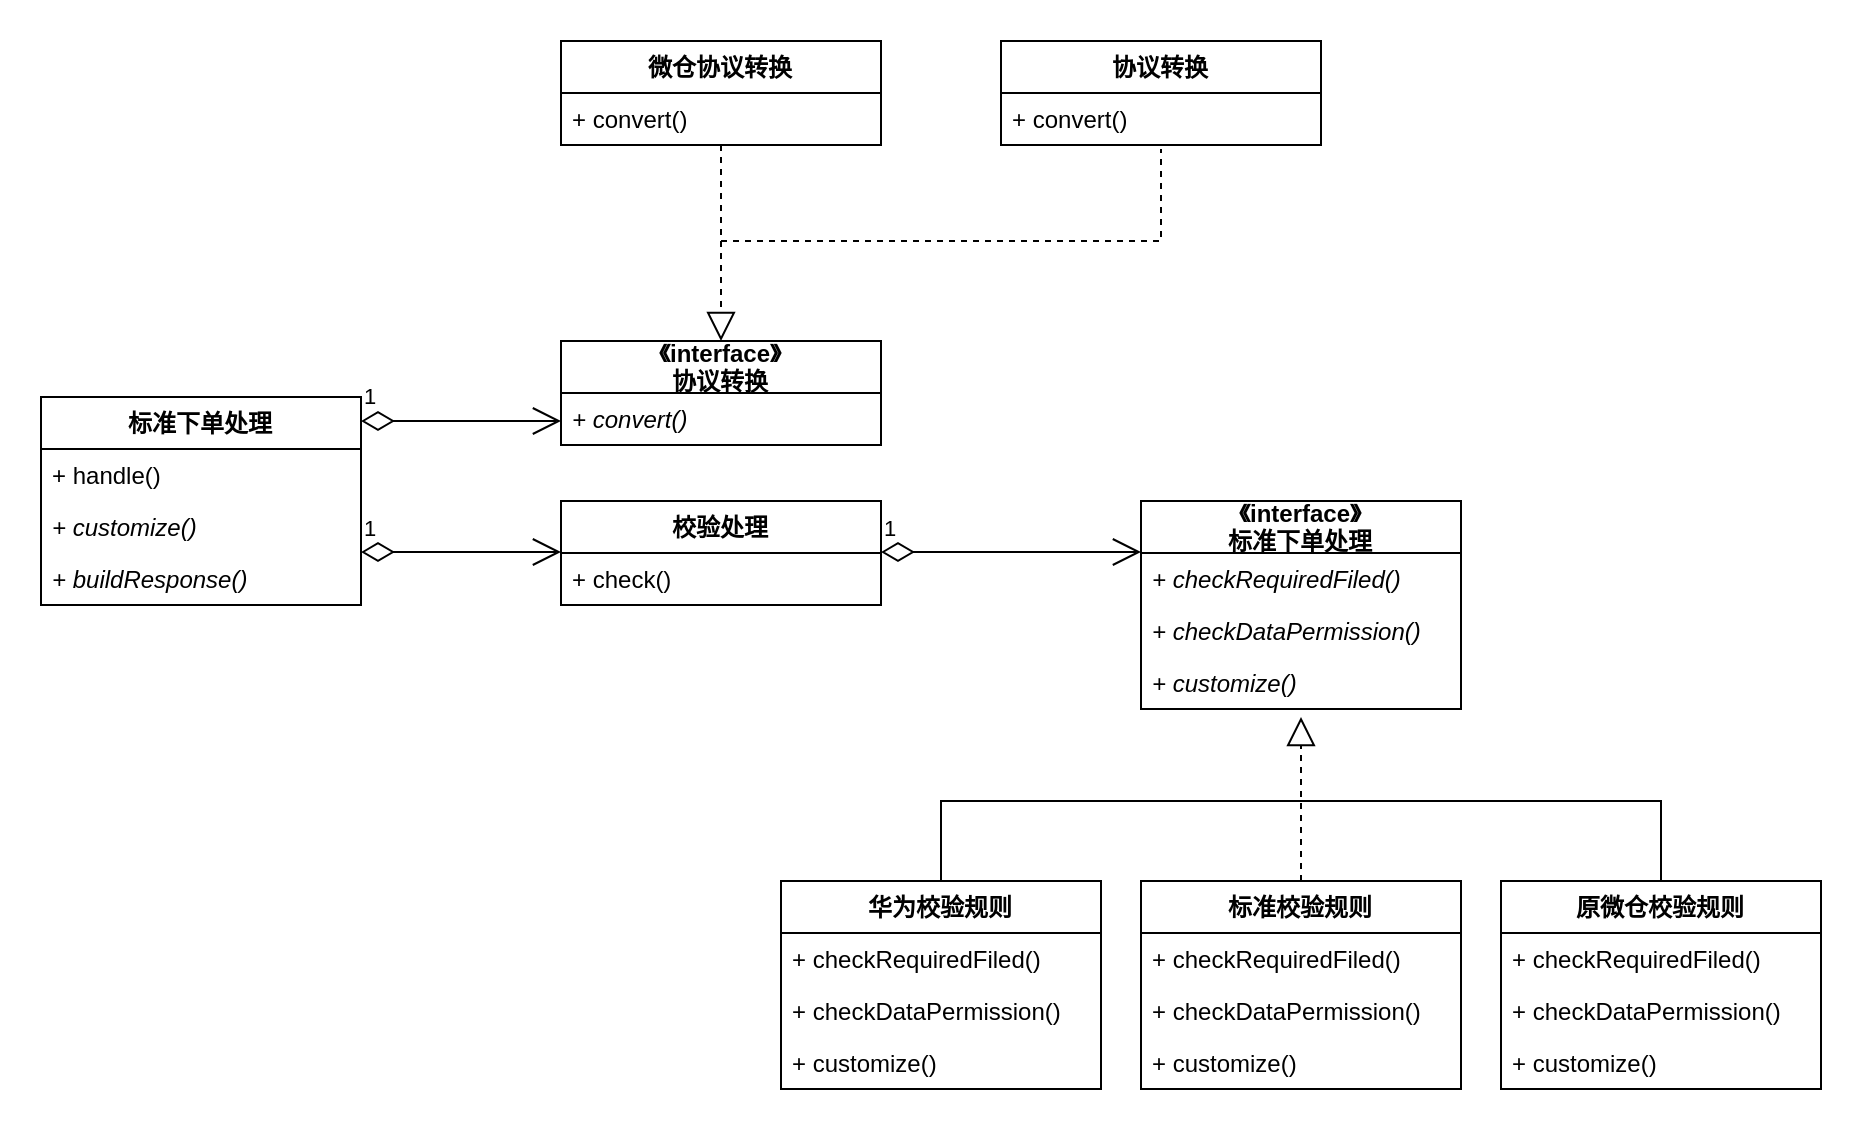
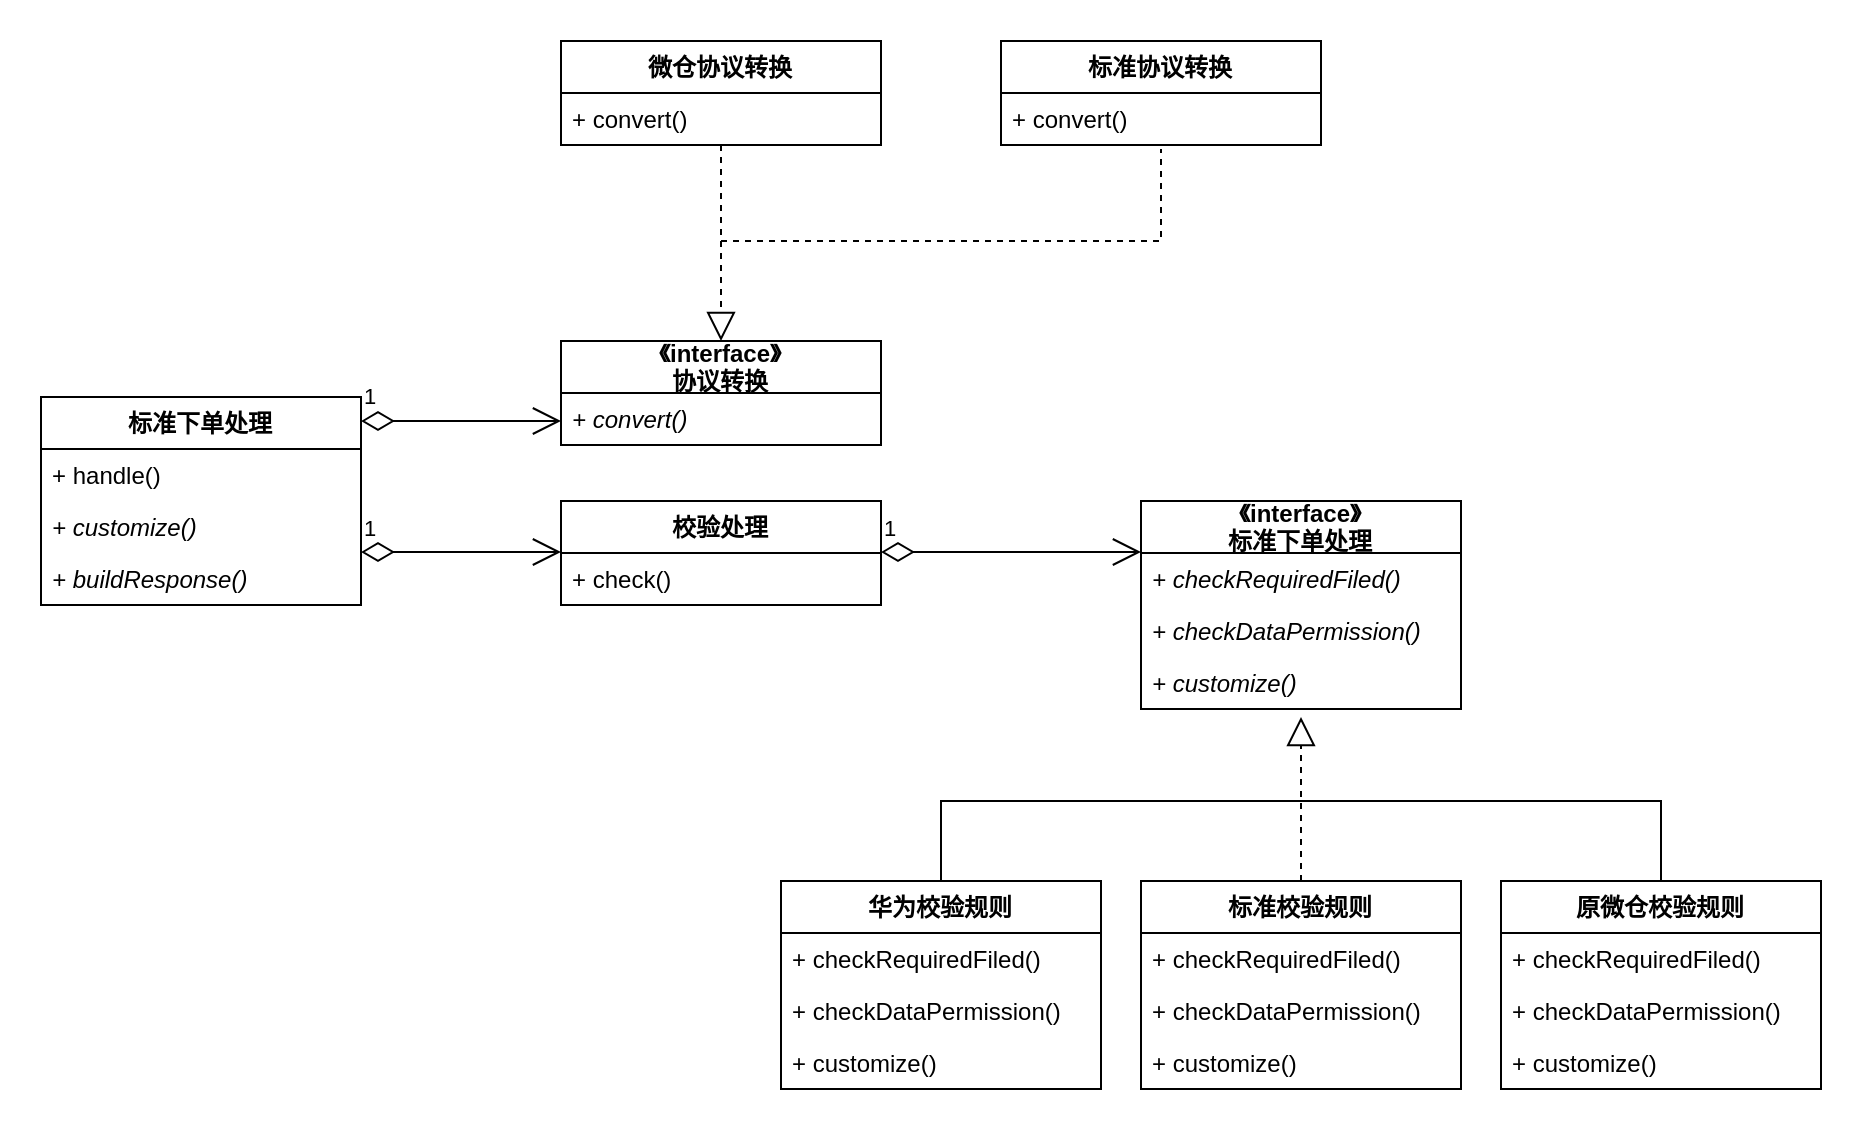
node "协议转换": label "协议转换" -> "标准协议转换"
